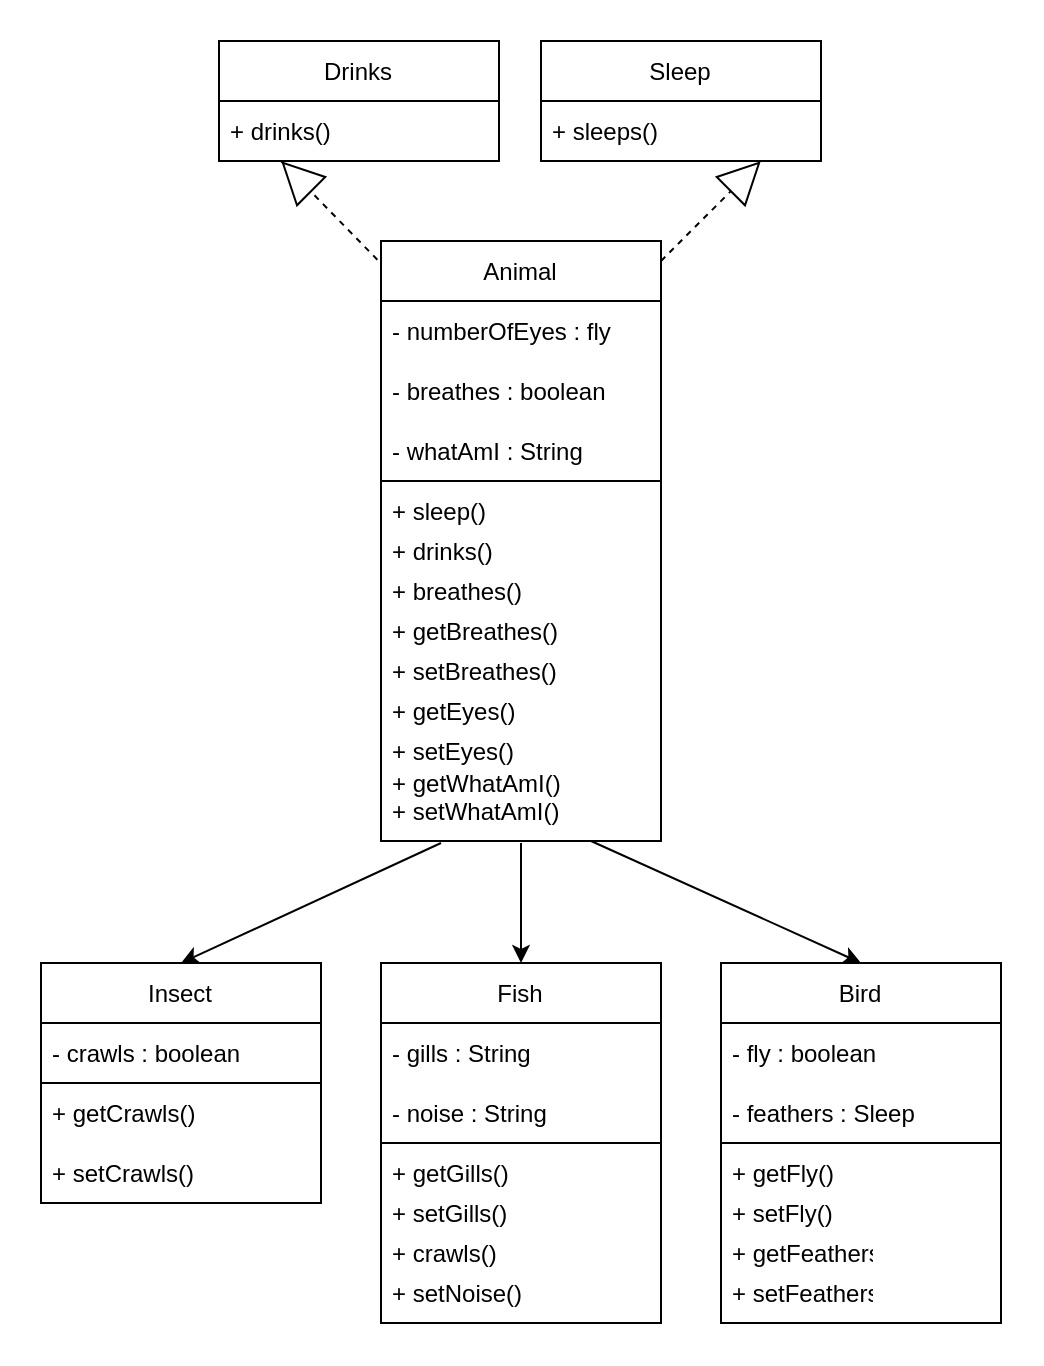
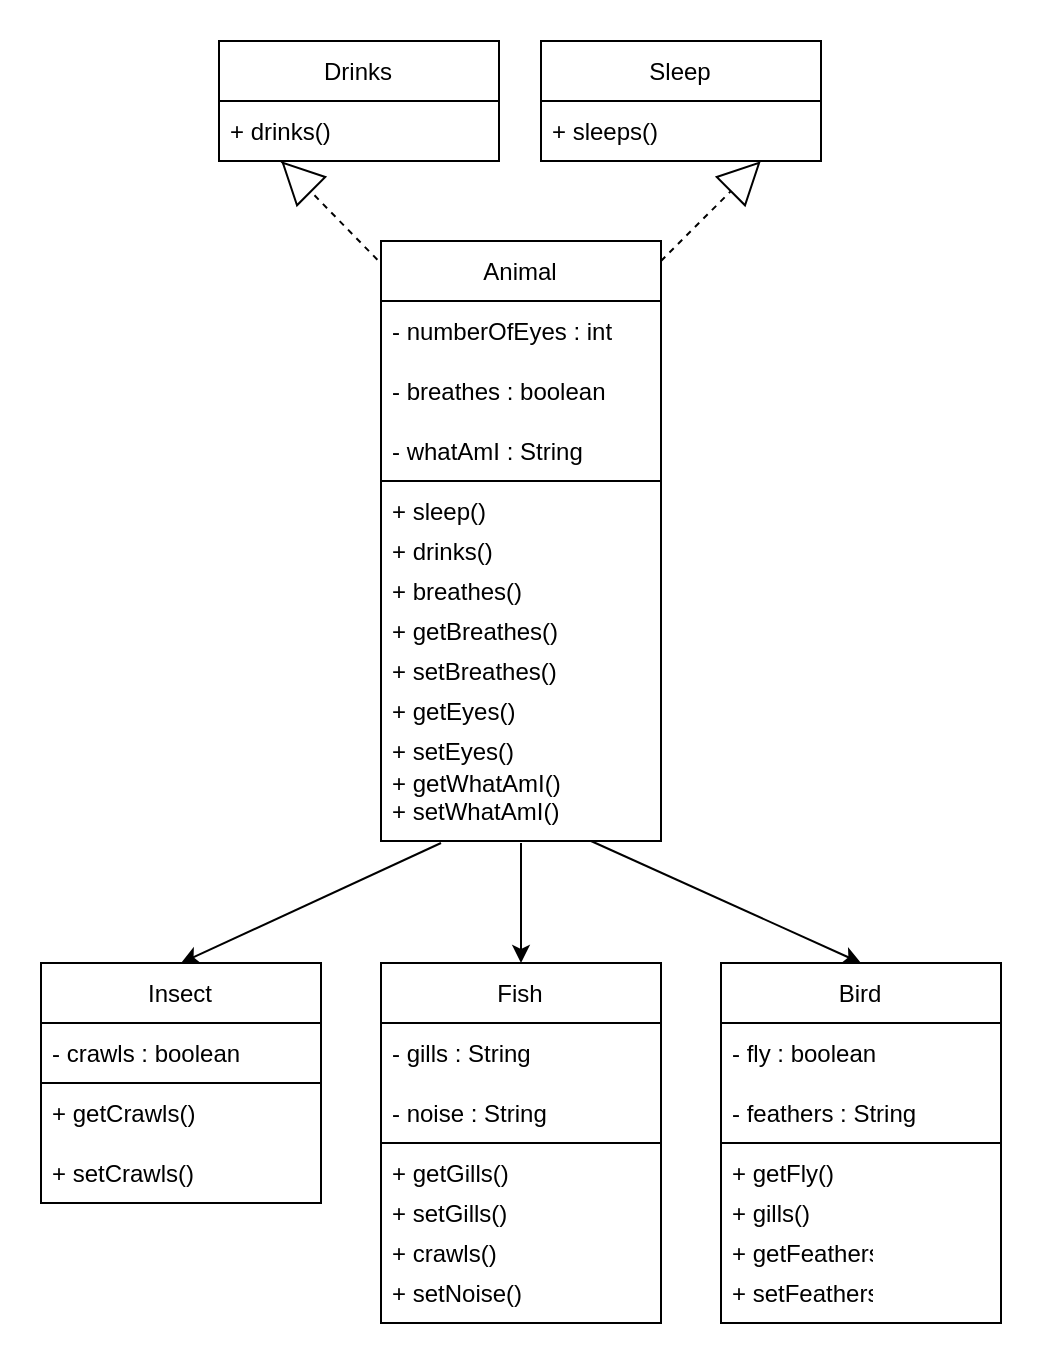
node "- numberOfEyes : fly": label "- numberOfEyes : fly" -> "- numberOfEyes : int"
node "- feathers : Sleep": label "- feathers : Sleep" -> "- feathers : String"
node "+ setFly()": label "+ setFly()" -> "+ gills()"
